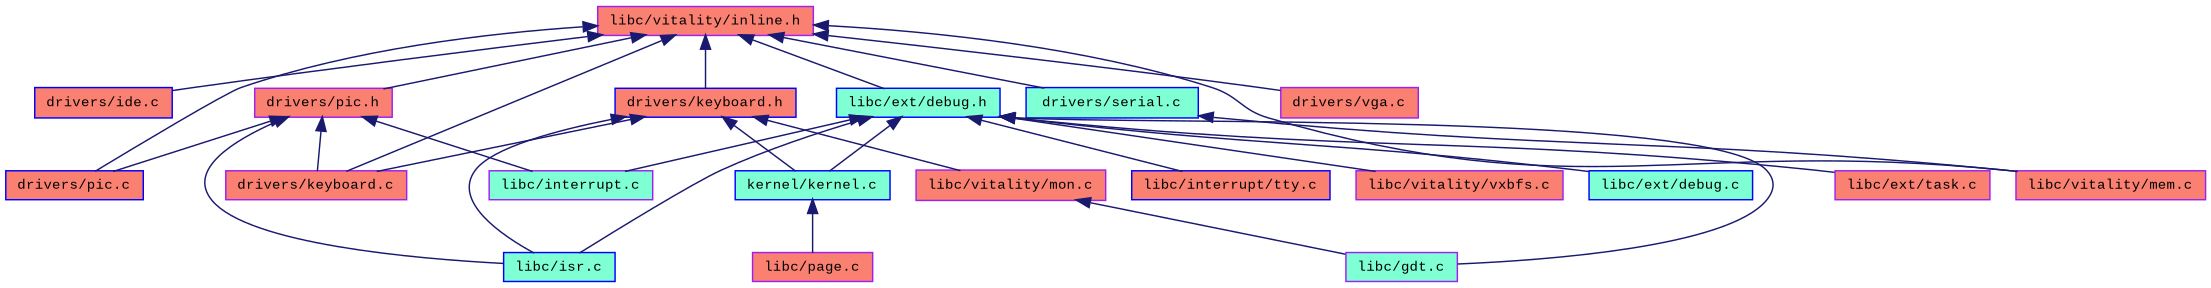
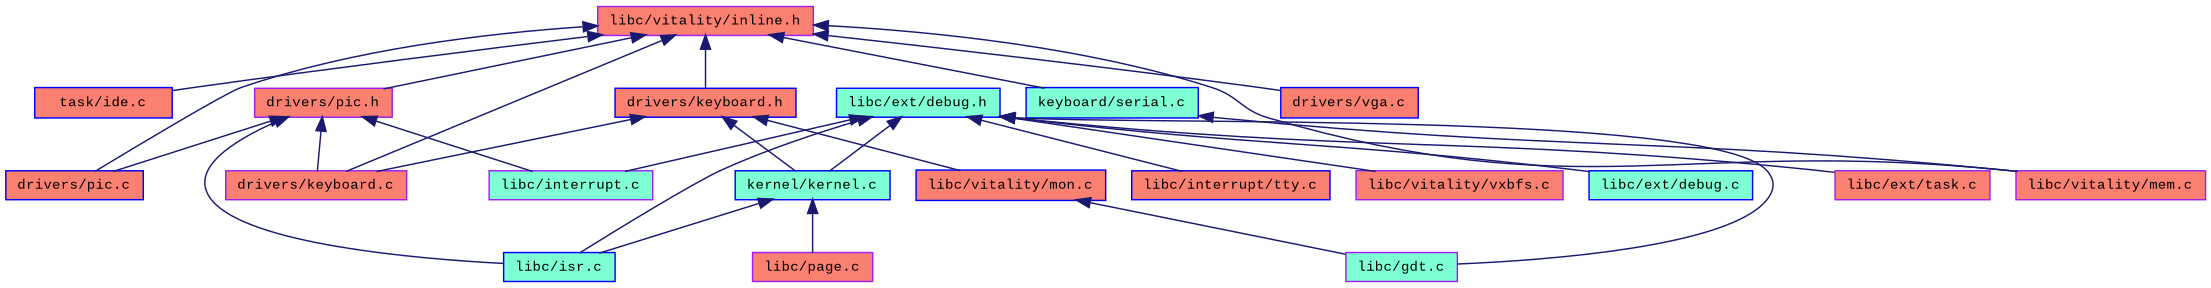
edge "libc/ext/debug.h" -> "libc/vitality/inline.h": removed
node "drivers/ide.c": label "drivers/ide.c" -> "task/ide.c"
node "drivers/serial.c": label "drivers/serial.c" -> "keyboard/serial.c"
node "drivers/vga.c": color purple -> blue
edge "libc/isr.c" -> "drivers/keyboard.h": now "libc/isr.c" -> "kernel/kernel.c"
node "libc/vitality/mon.c": color purple -> blue
